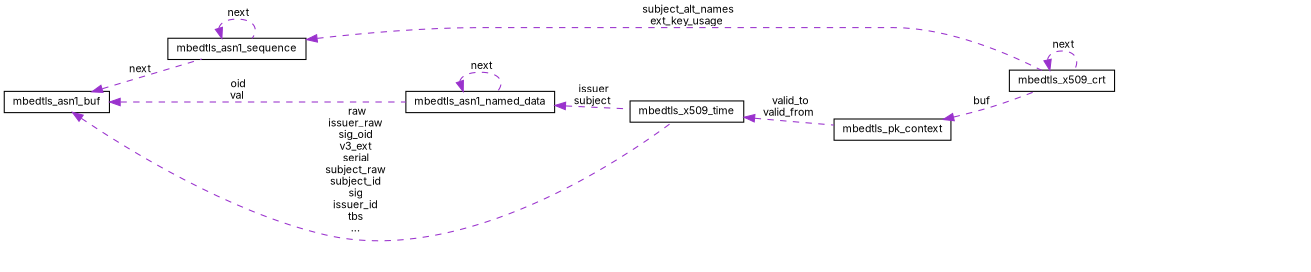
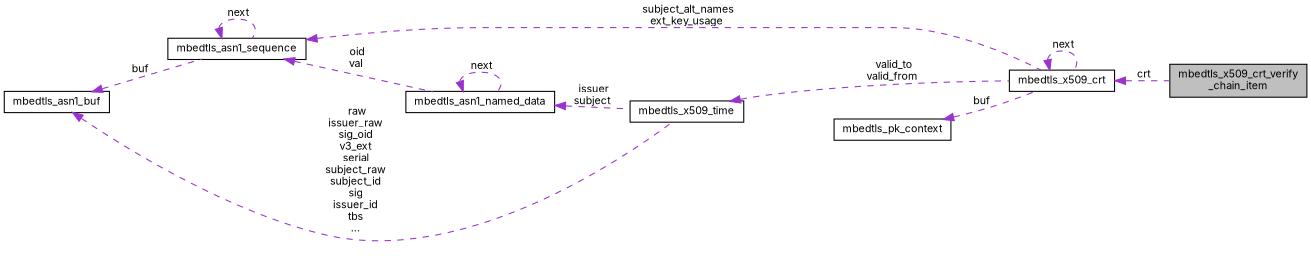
edge "mbedtls_asn1_sequence" -> "mbedtls_asn1_buf": label " next" -> " buf"
node "mbedtls_x509_crt_verify _chain_item": added
edge "mbedtls_asn1_named_data" -> "mbedtls_asn1_buf": now "mbedtls_asn1_named_data" -> "mbedtls_asn1_sequence"
edge "mbedtls_pk_context" -> "mbedtls_x509_time": now "mbedtls_x509_crt" -> "mbedtls_x509_time"
